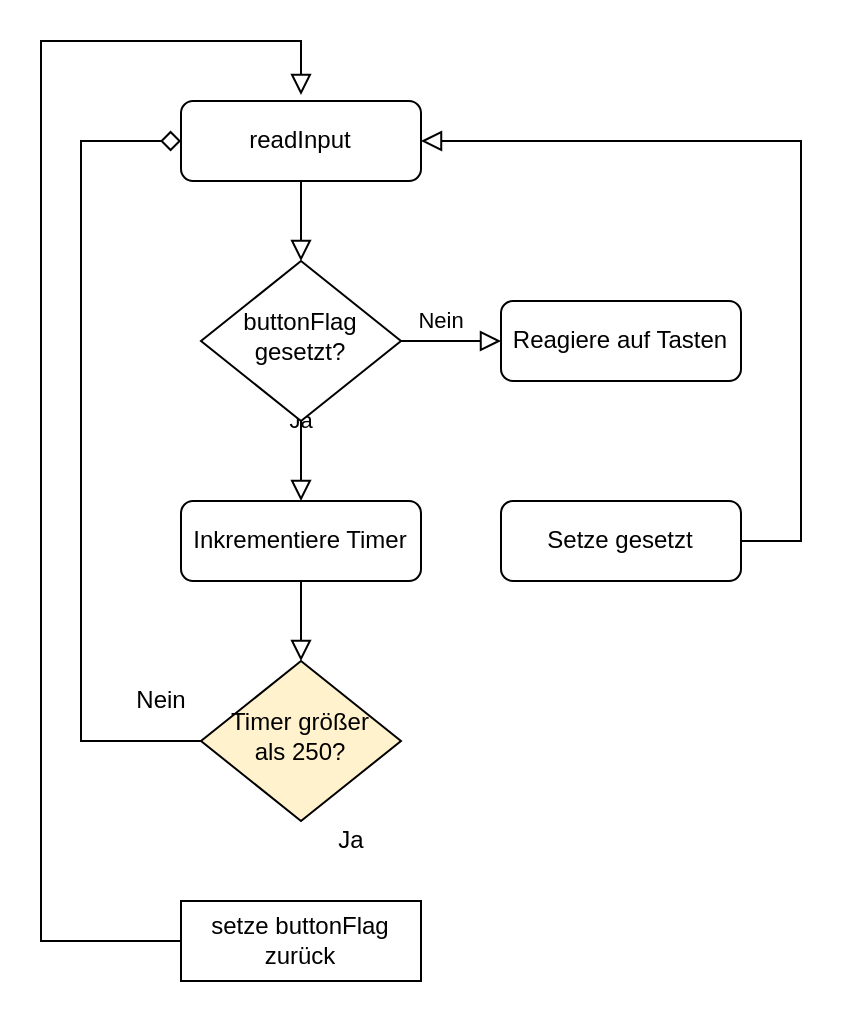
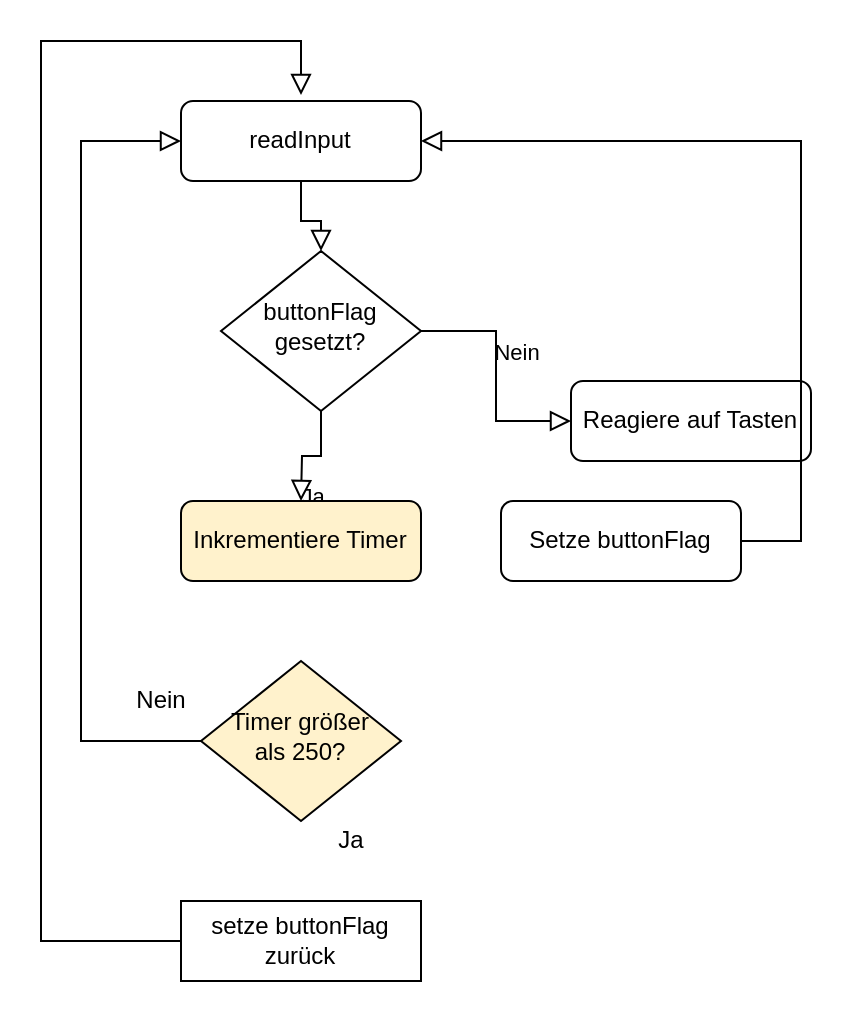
edge "Timer größer als 250?" -> "readInput": arrowhead diamond -> block
node "buttonFlag gesetzt?": moved (301, 341) -> (321, 331)
node "Reagiere auf Tasten": moved (621, 341) -> (691, 421)
node "Inkrementiere Timer": fillcolor #ffffff -> #fff2cc
node "Setze gesetzt": label "Setze gesetzt" -> "Setze buttonFlag"
edge "Inkrementiere Timer" -> "Timer größer als 250?": removed
